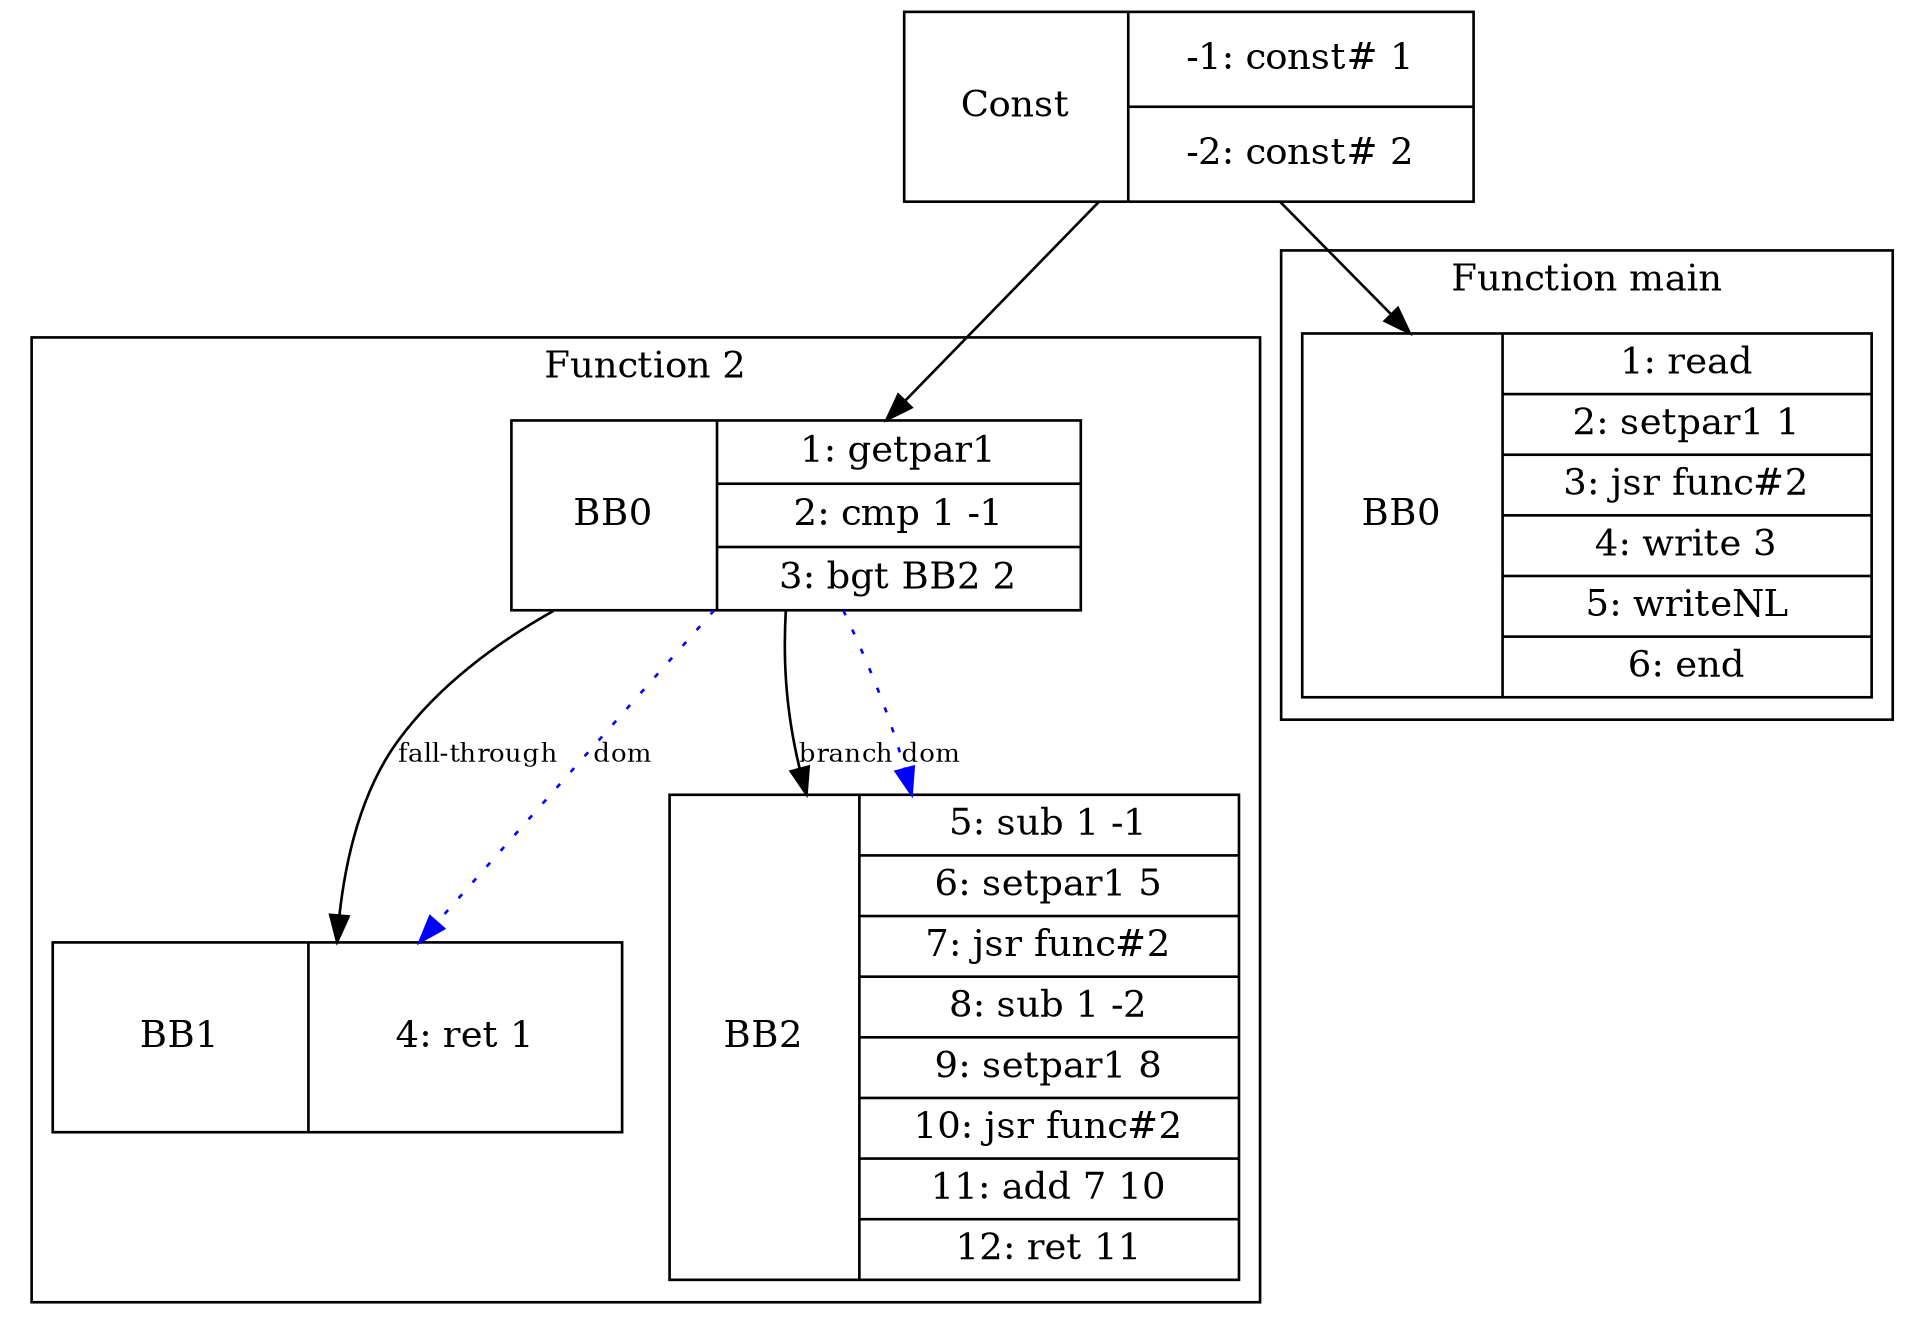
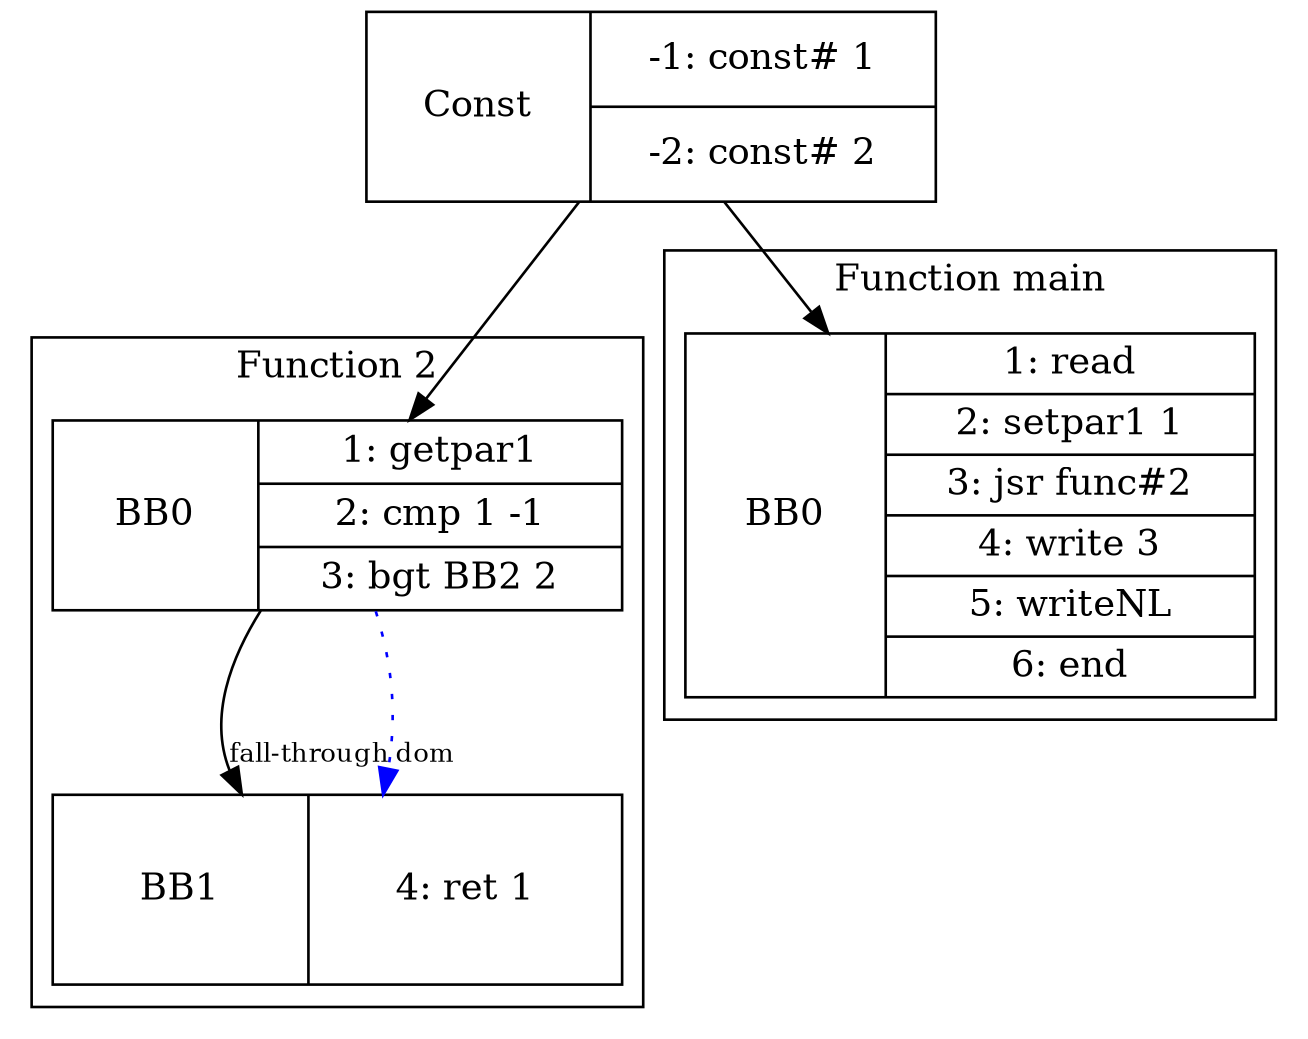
node "BB2": removed
